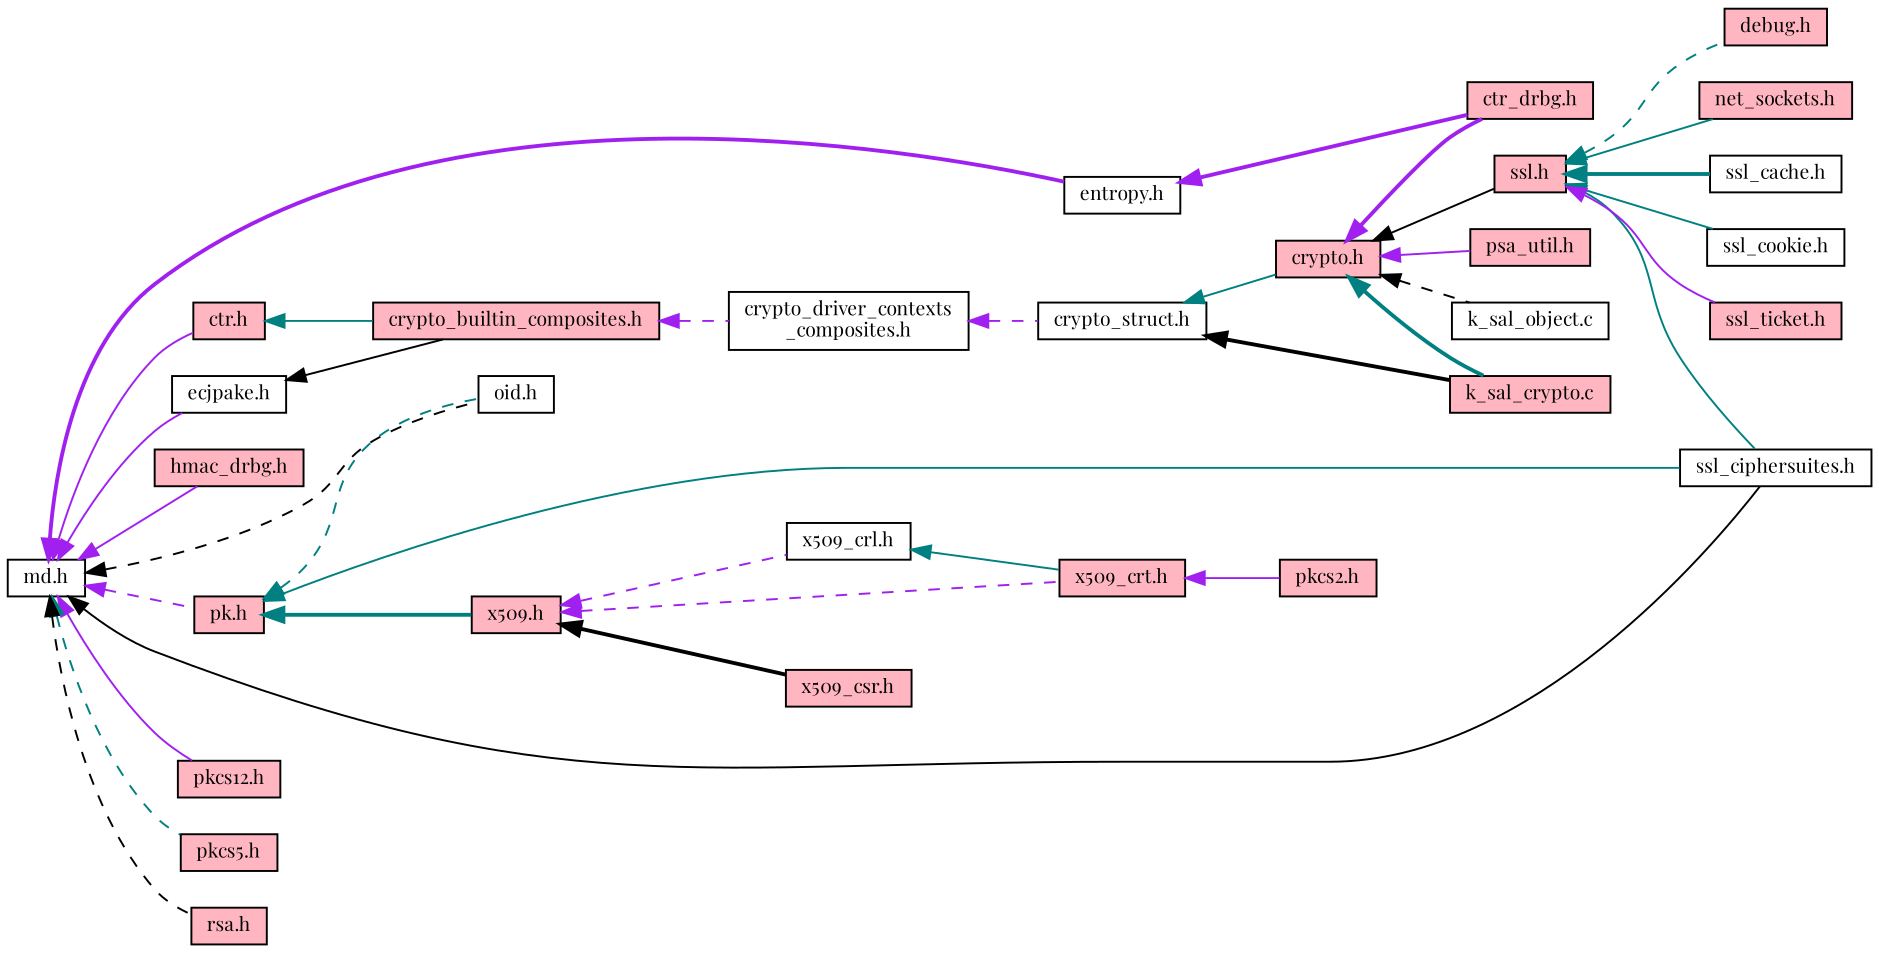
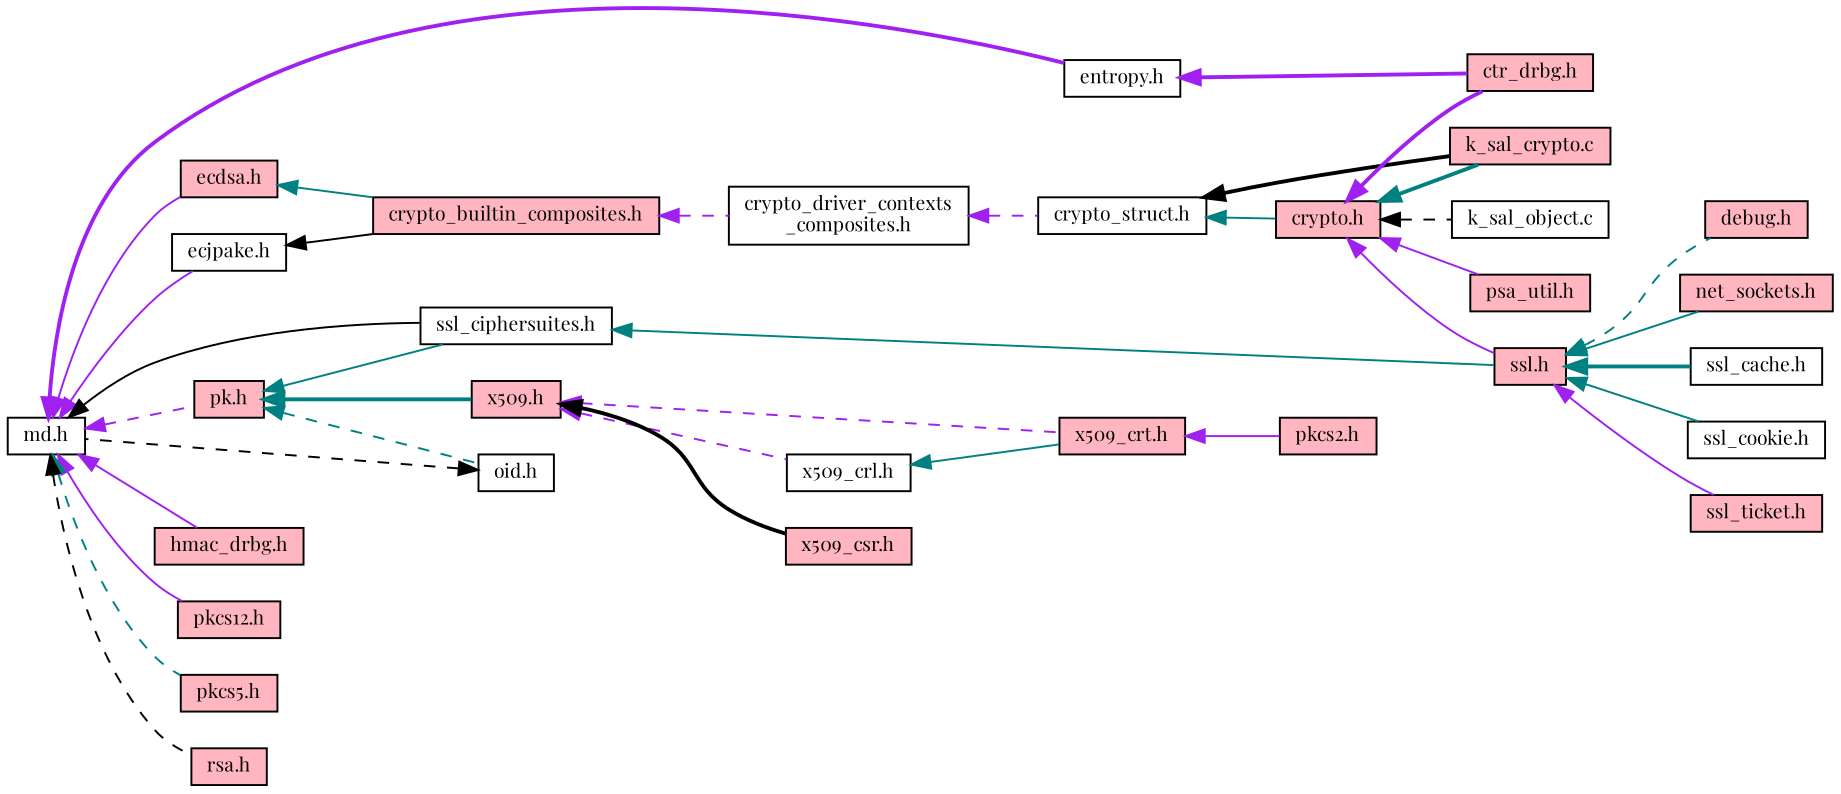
edge "ssl.h" -> "crypto.h": color black -> purple
node "ctr.h": label "ctr.h" -> "ecdsa.h"
edge "ssl_ciphersuites.h" -> "ssl.h": reversed
edge "oid.h" -> "md.h": reversed
